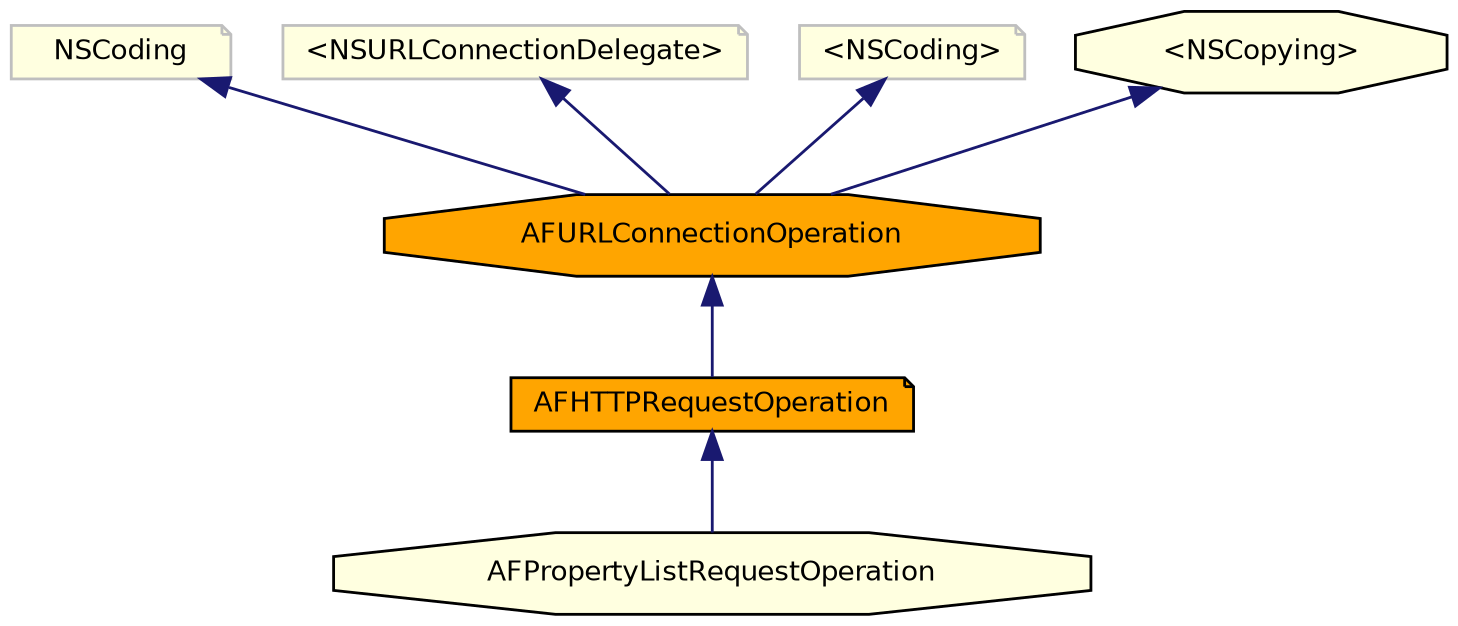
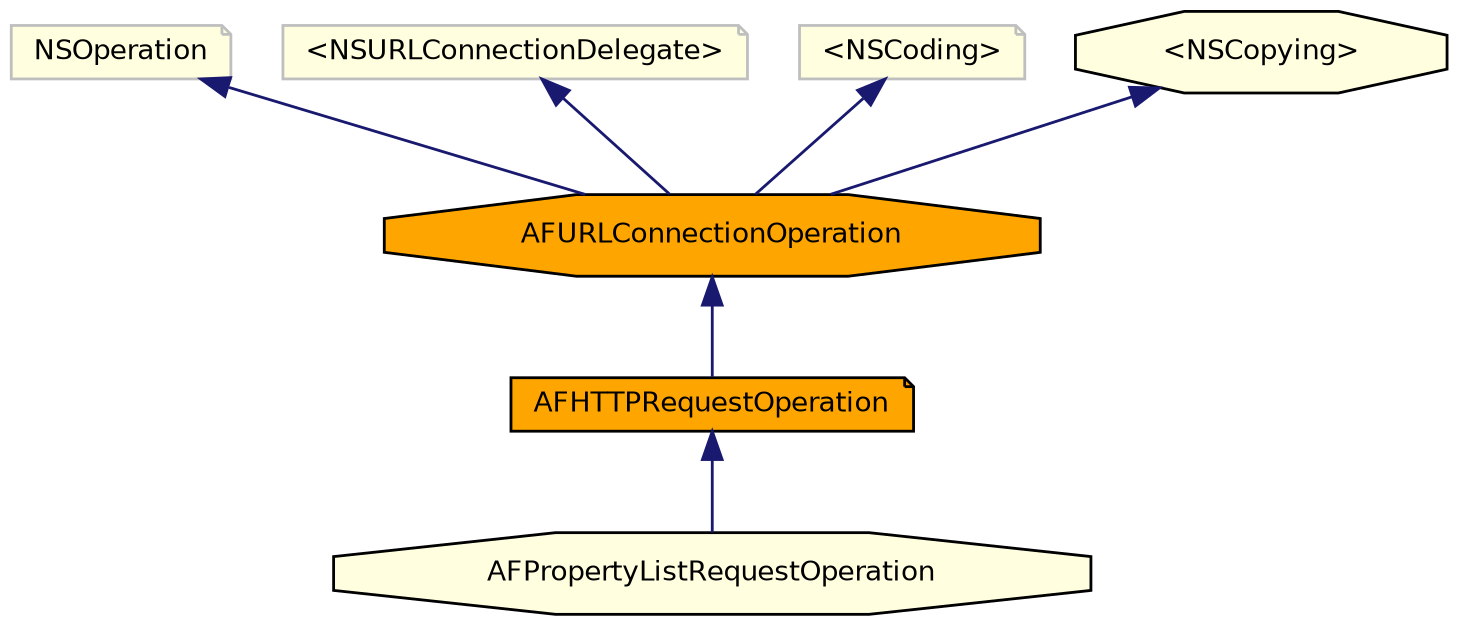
node "NSCoding": label "NSCoding" -> "NSOperation"
